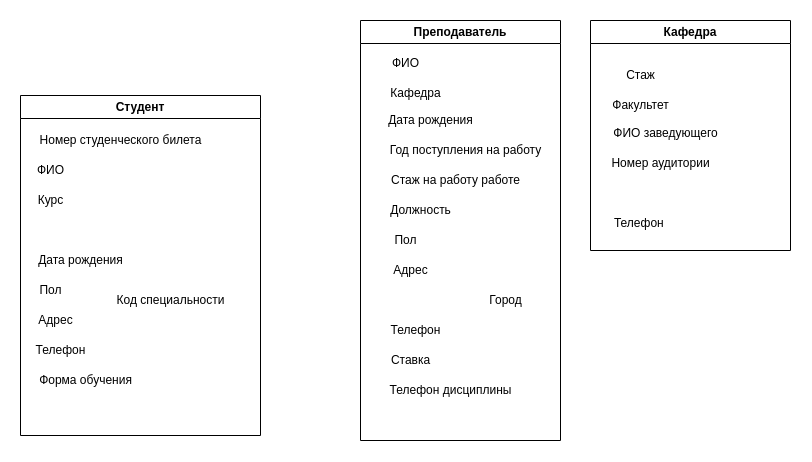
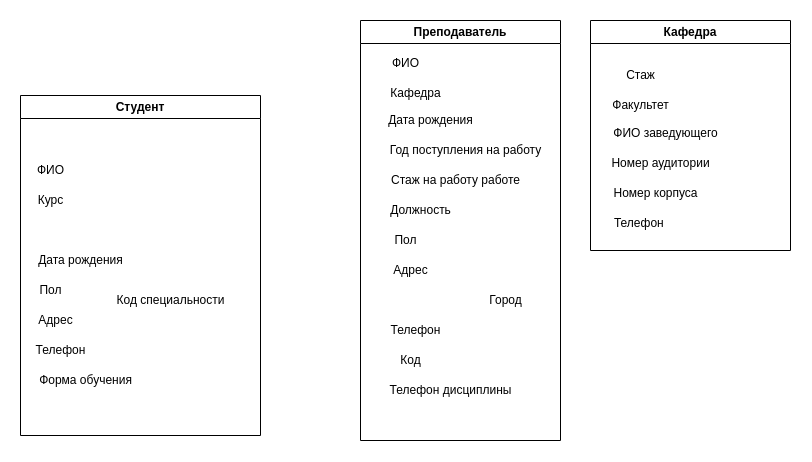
node "Номер студенческого билета": removed
node "Номер корпуса": added
node "Ставка": label "Ставка" -> "Код"
